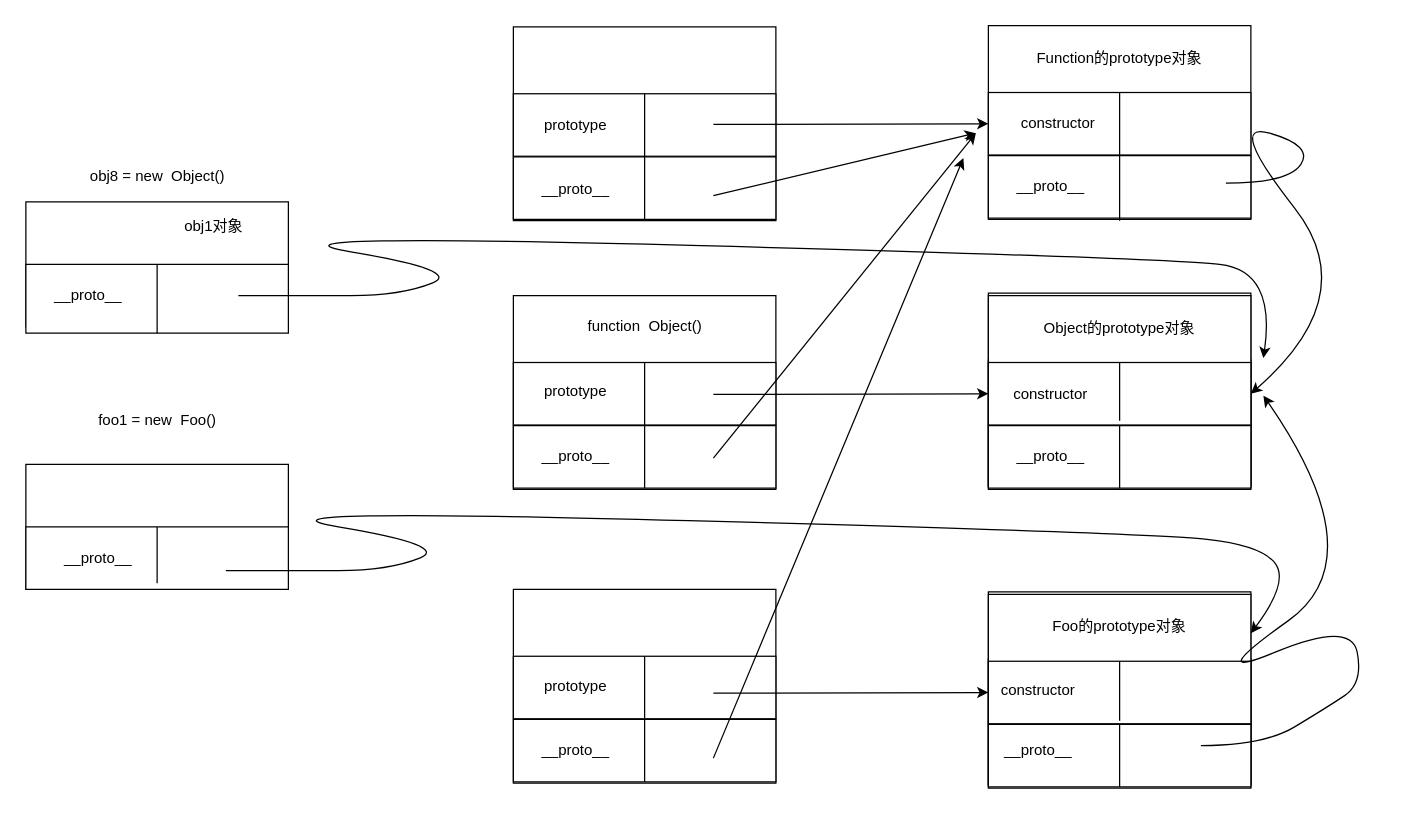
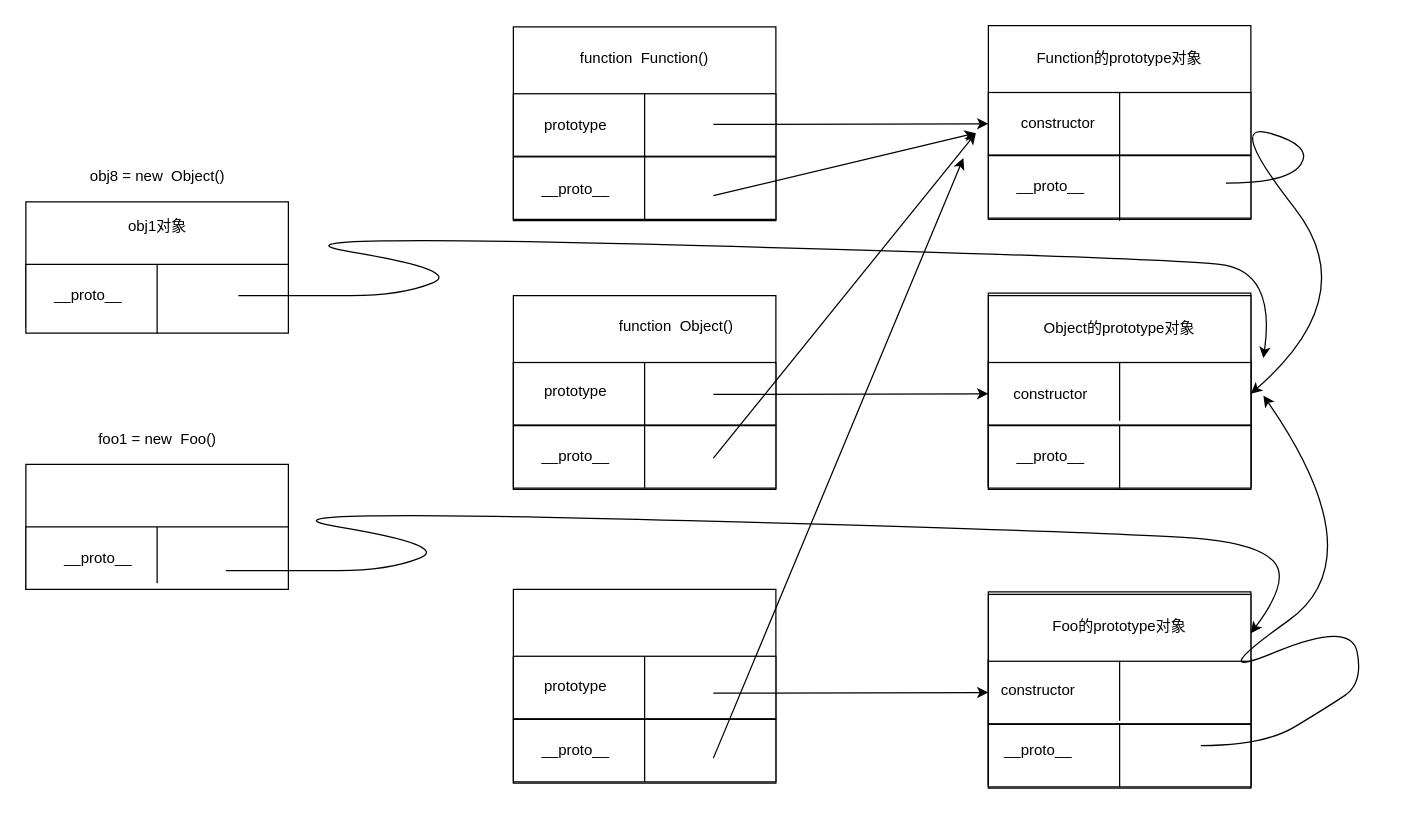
node "function Function()": added
node "obj1对象": moved (213, 227) -> (157, 227)
node "function Object()": moved (644, 327) -> (676, 327)
node "foo1 = new Foo()": moved (157, 421) -> (157, 439)
